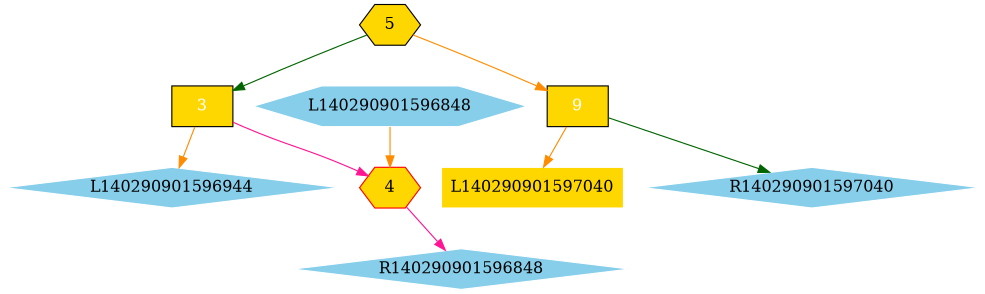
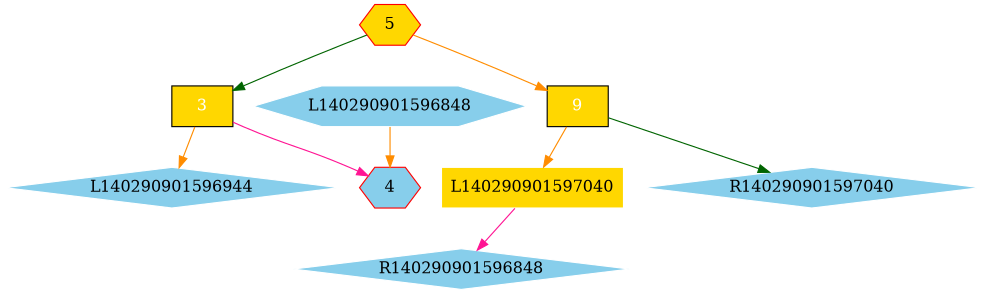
node "5": color black -> red
node "4": fillcolor gold -> skyblue
edge "4" -> "R140290901596848": now "L140290901597040" -> "R140290901596848"
